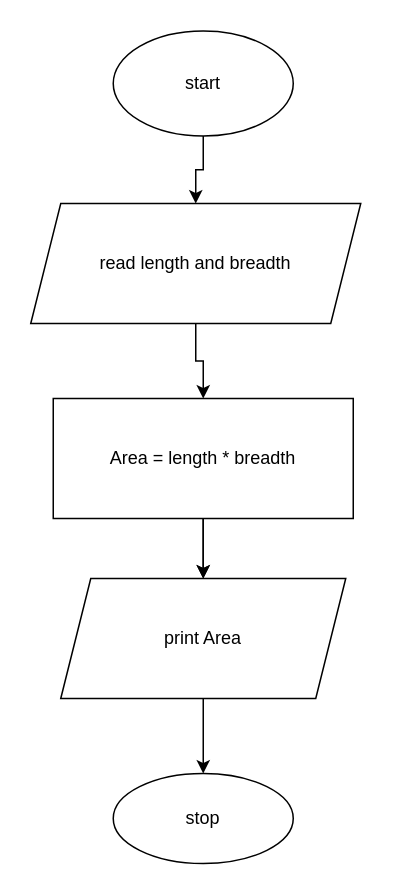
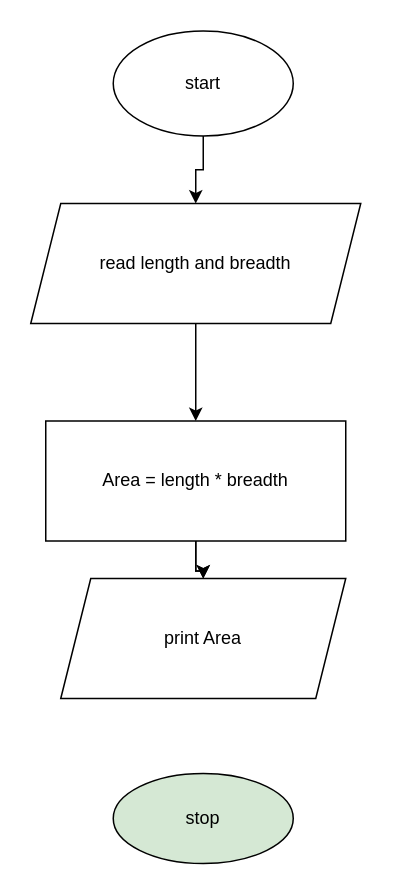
node "Area = length * breadth": moved (203, 458) -> (196, 481)
edge "print Area" -> "stop": removed
node "stop": fillcolor #ffffff -> #d5e8d4
